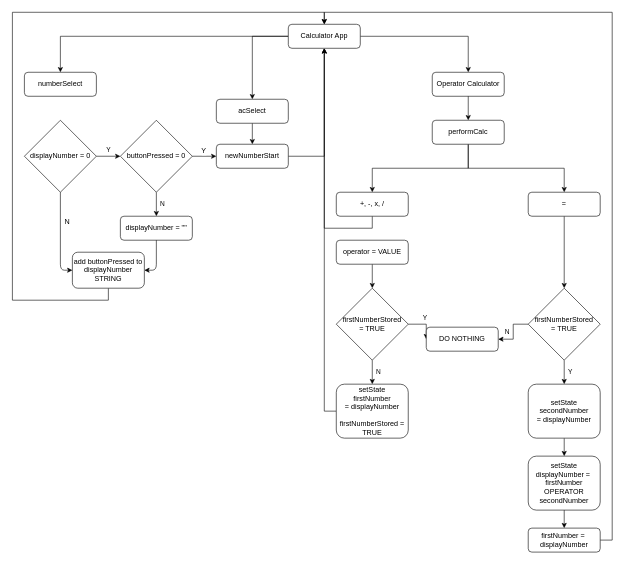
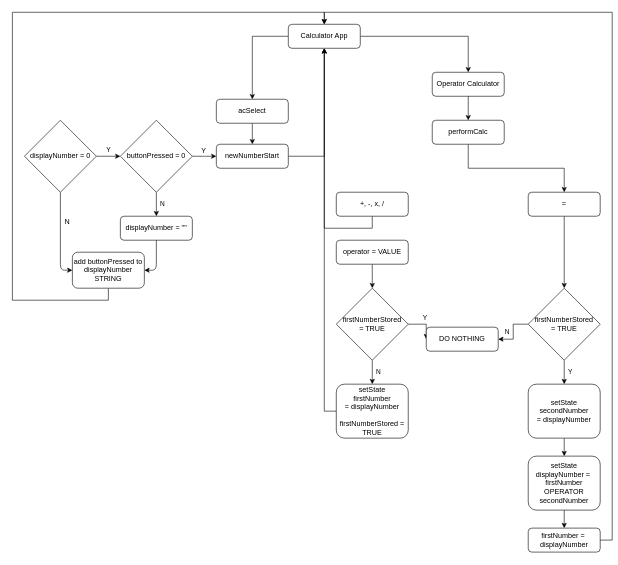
edge "Calculator App" -> "numberSelect": removed
node "numberSelect": removed
edge "performCalc" -> "+, -, x, /": removed
